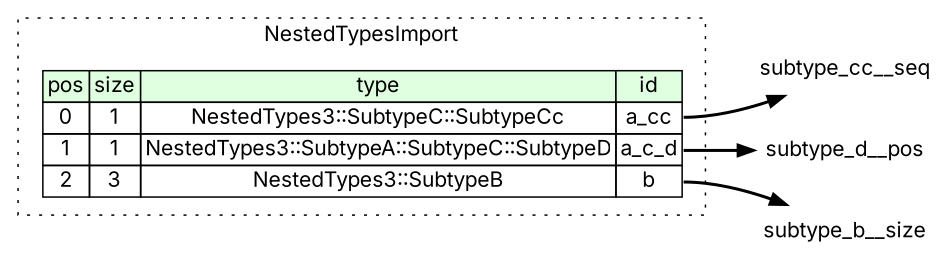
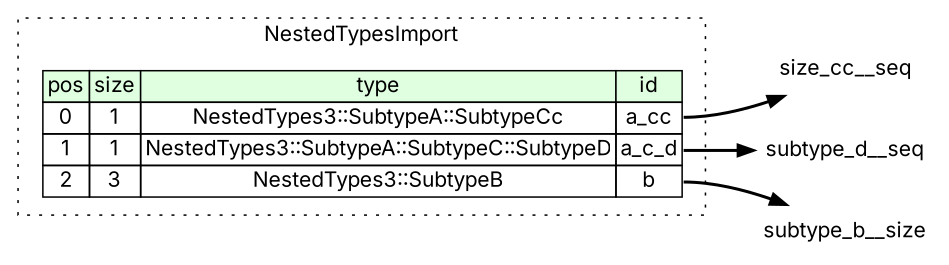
node "subtype_cc__seq": label "subtype_cc__seq" -> "size_cc__seq"
node "pos": text "NestedTypes3::SubtypeC::SubtypeCc" -> "NestedTypes3::SubtypeA::SubtypeCc"
node "subtype_d__pos": label "subtype_d__pos" -> "subtype_d__seq"
